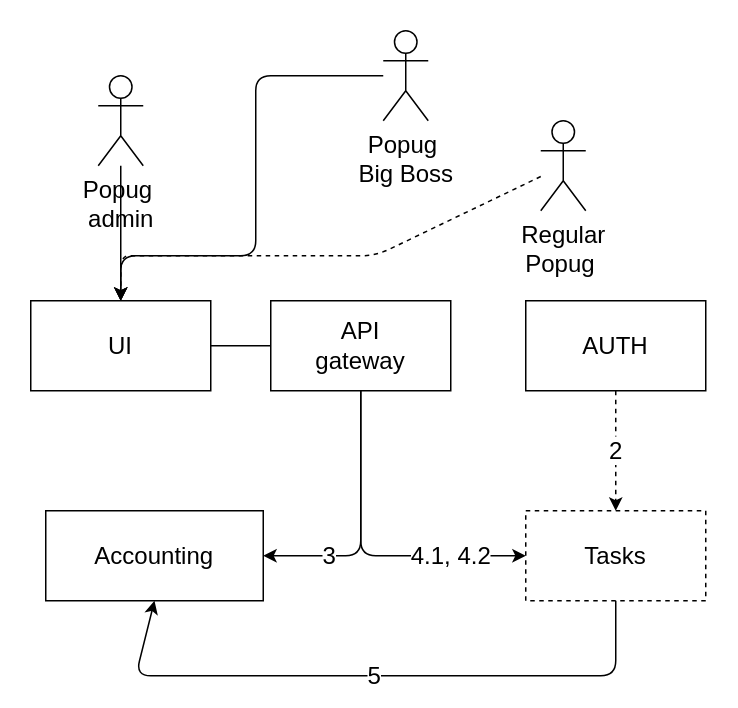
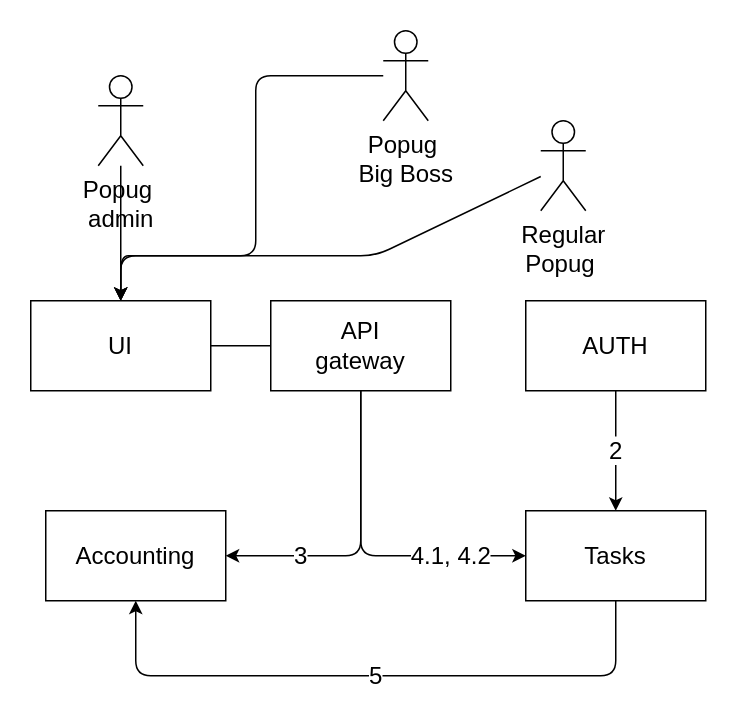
edge "Regular Popug" -> "UI": style dashed -> solid
edge "AUTH" -> "Tasks": style dashed -> solid
node "Accounting": size 218x90 -> 180x90
node "Tasks": style dashed -> solid
